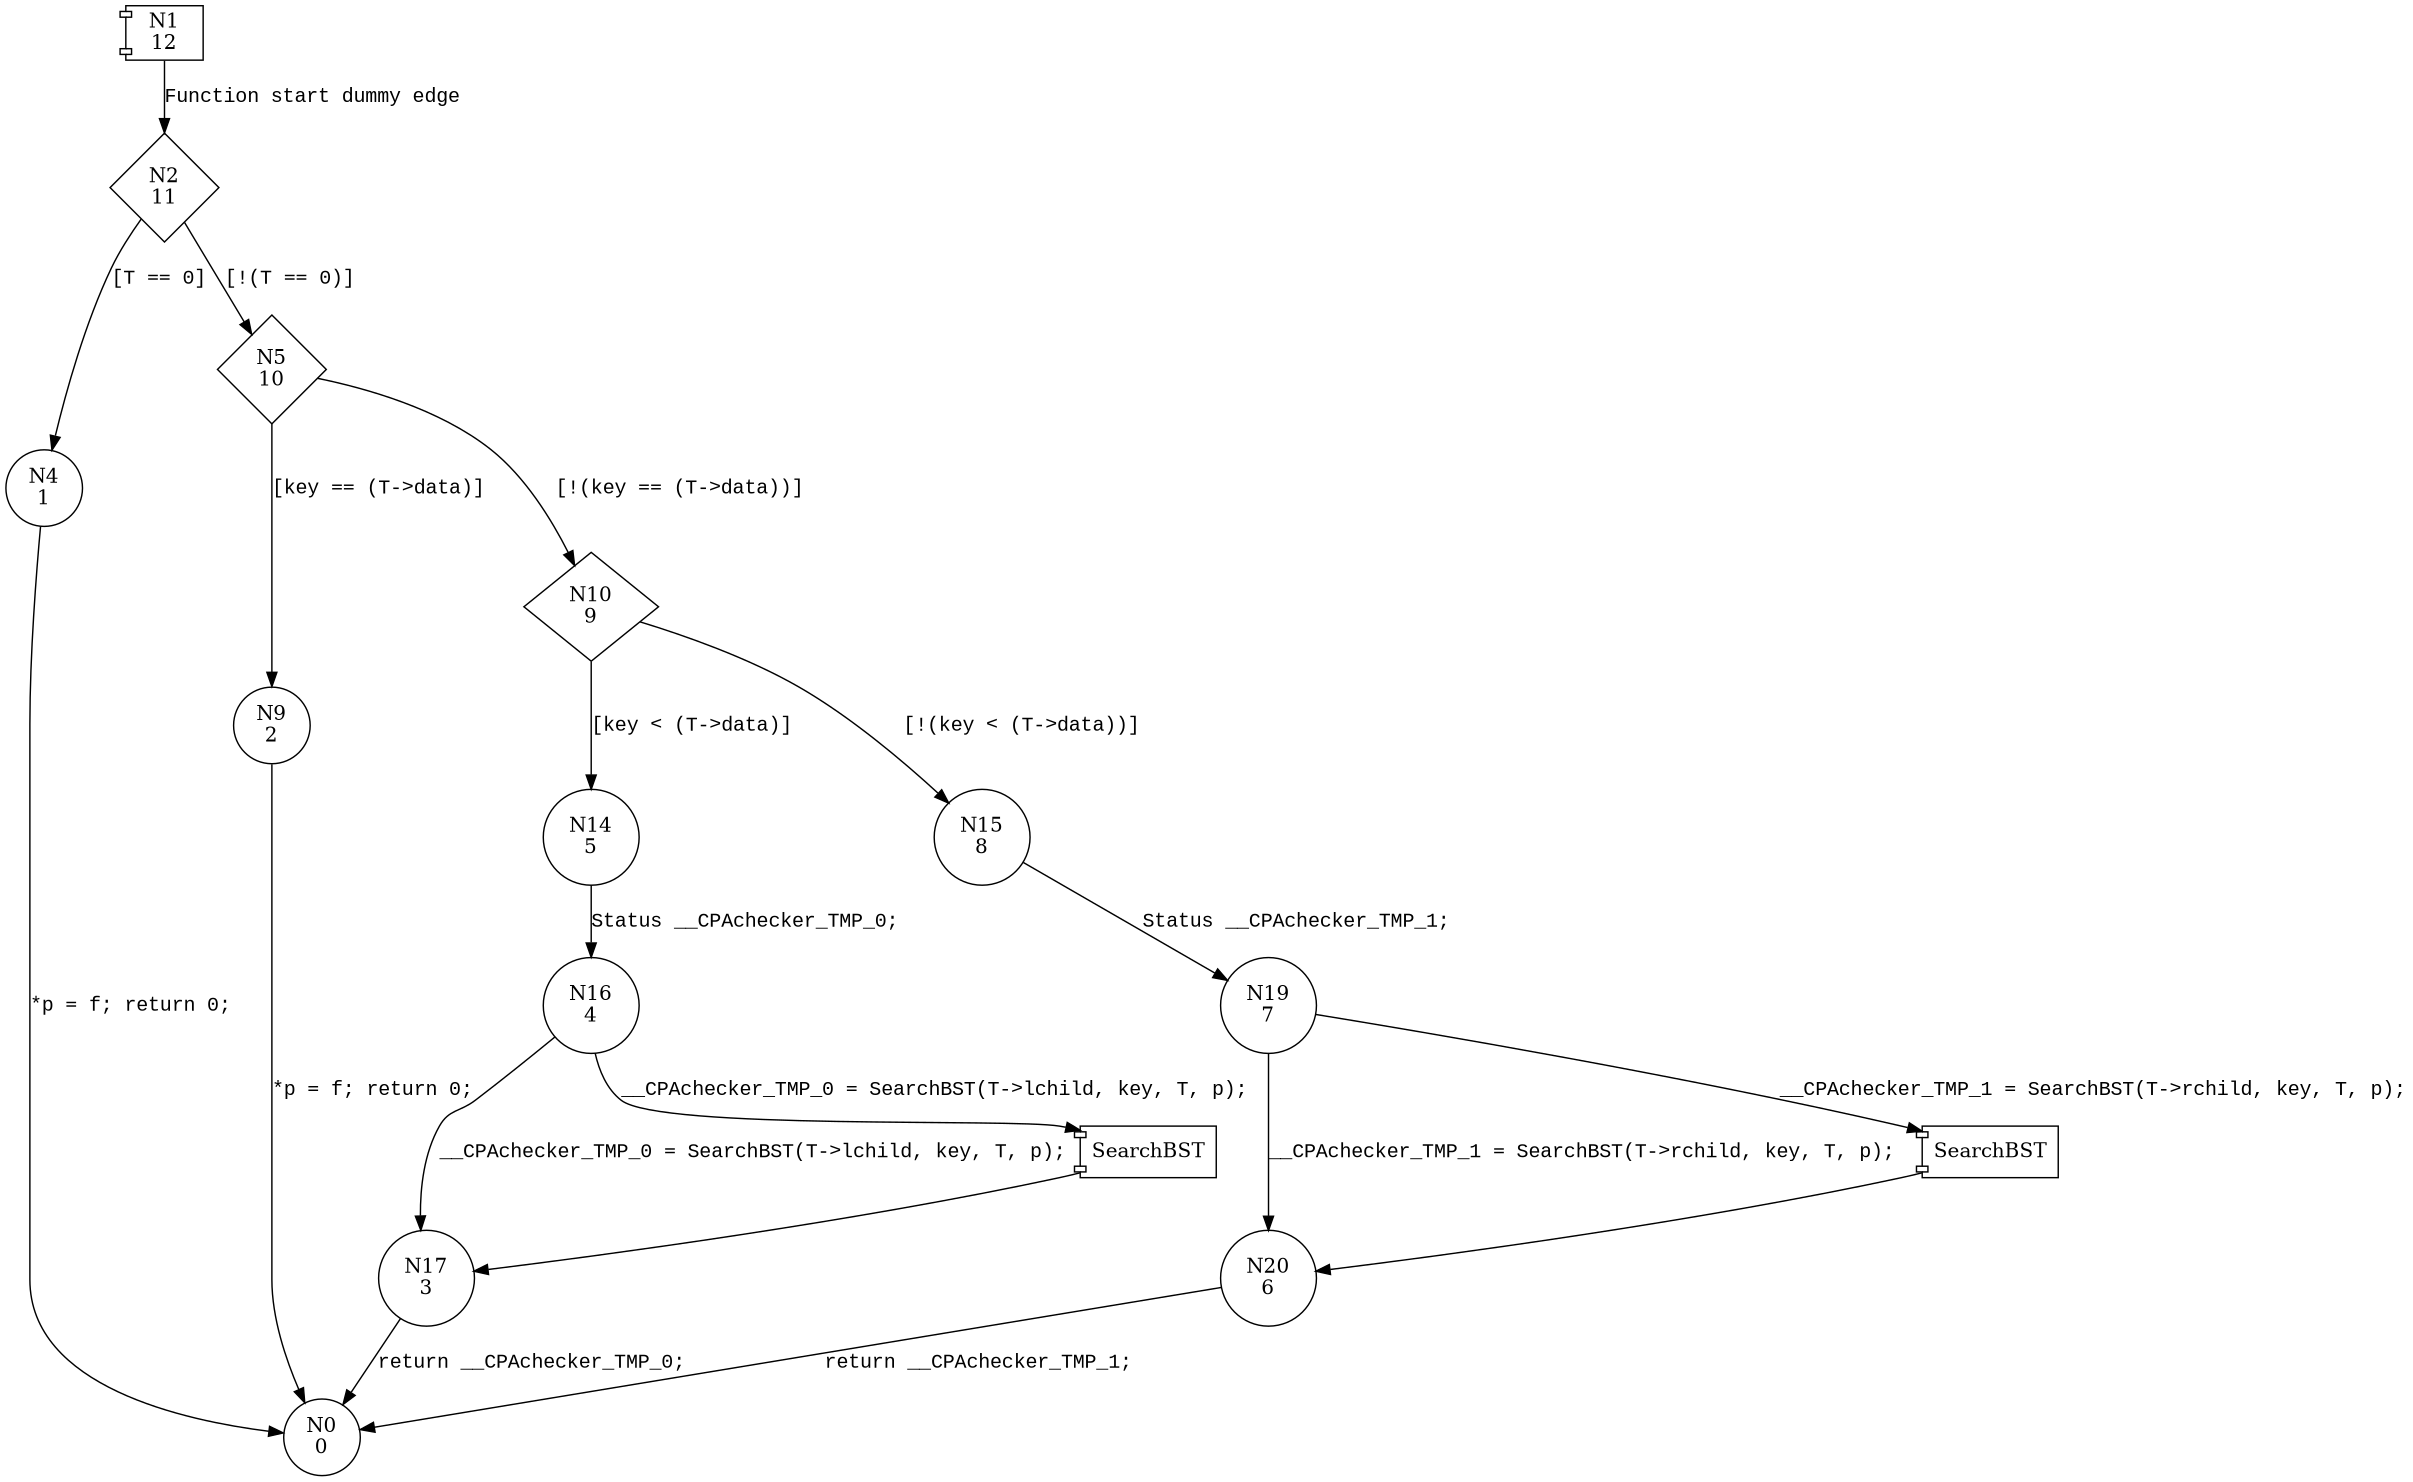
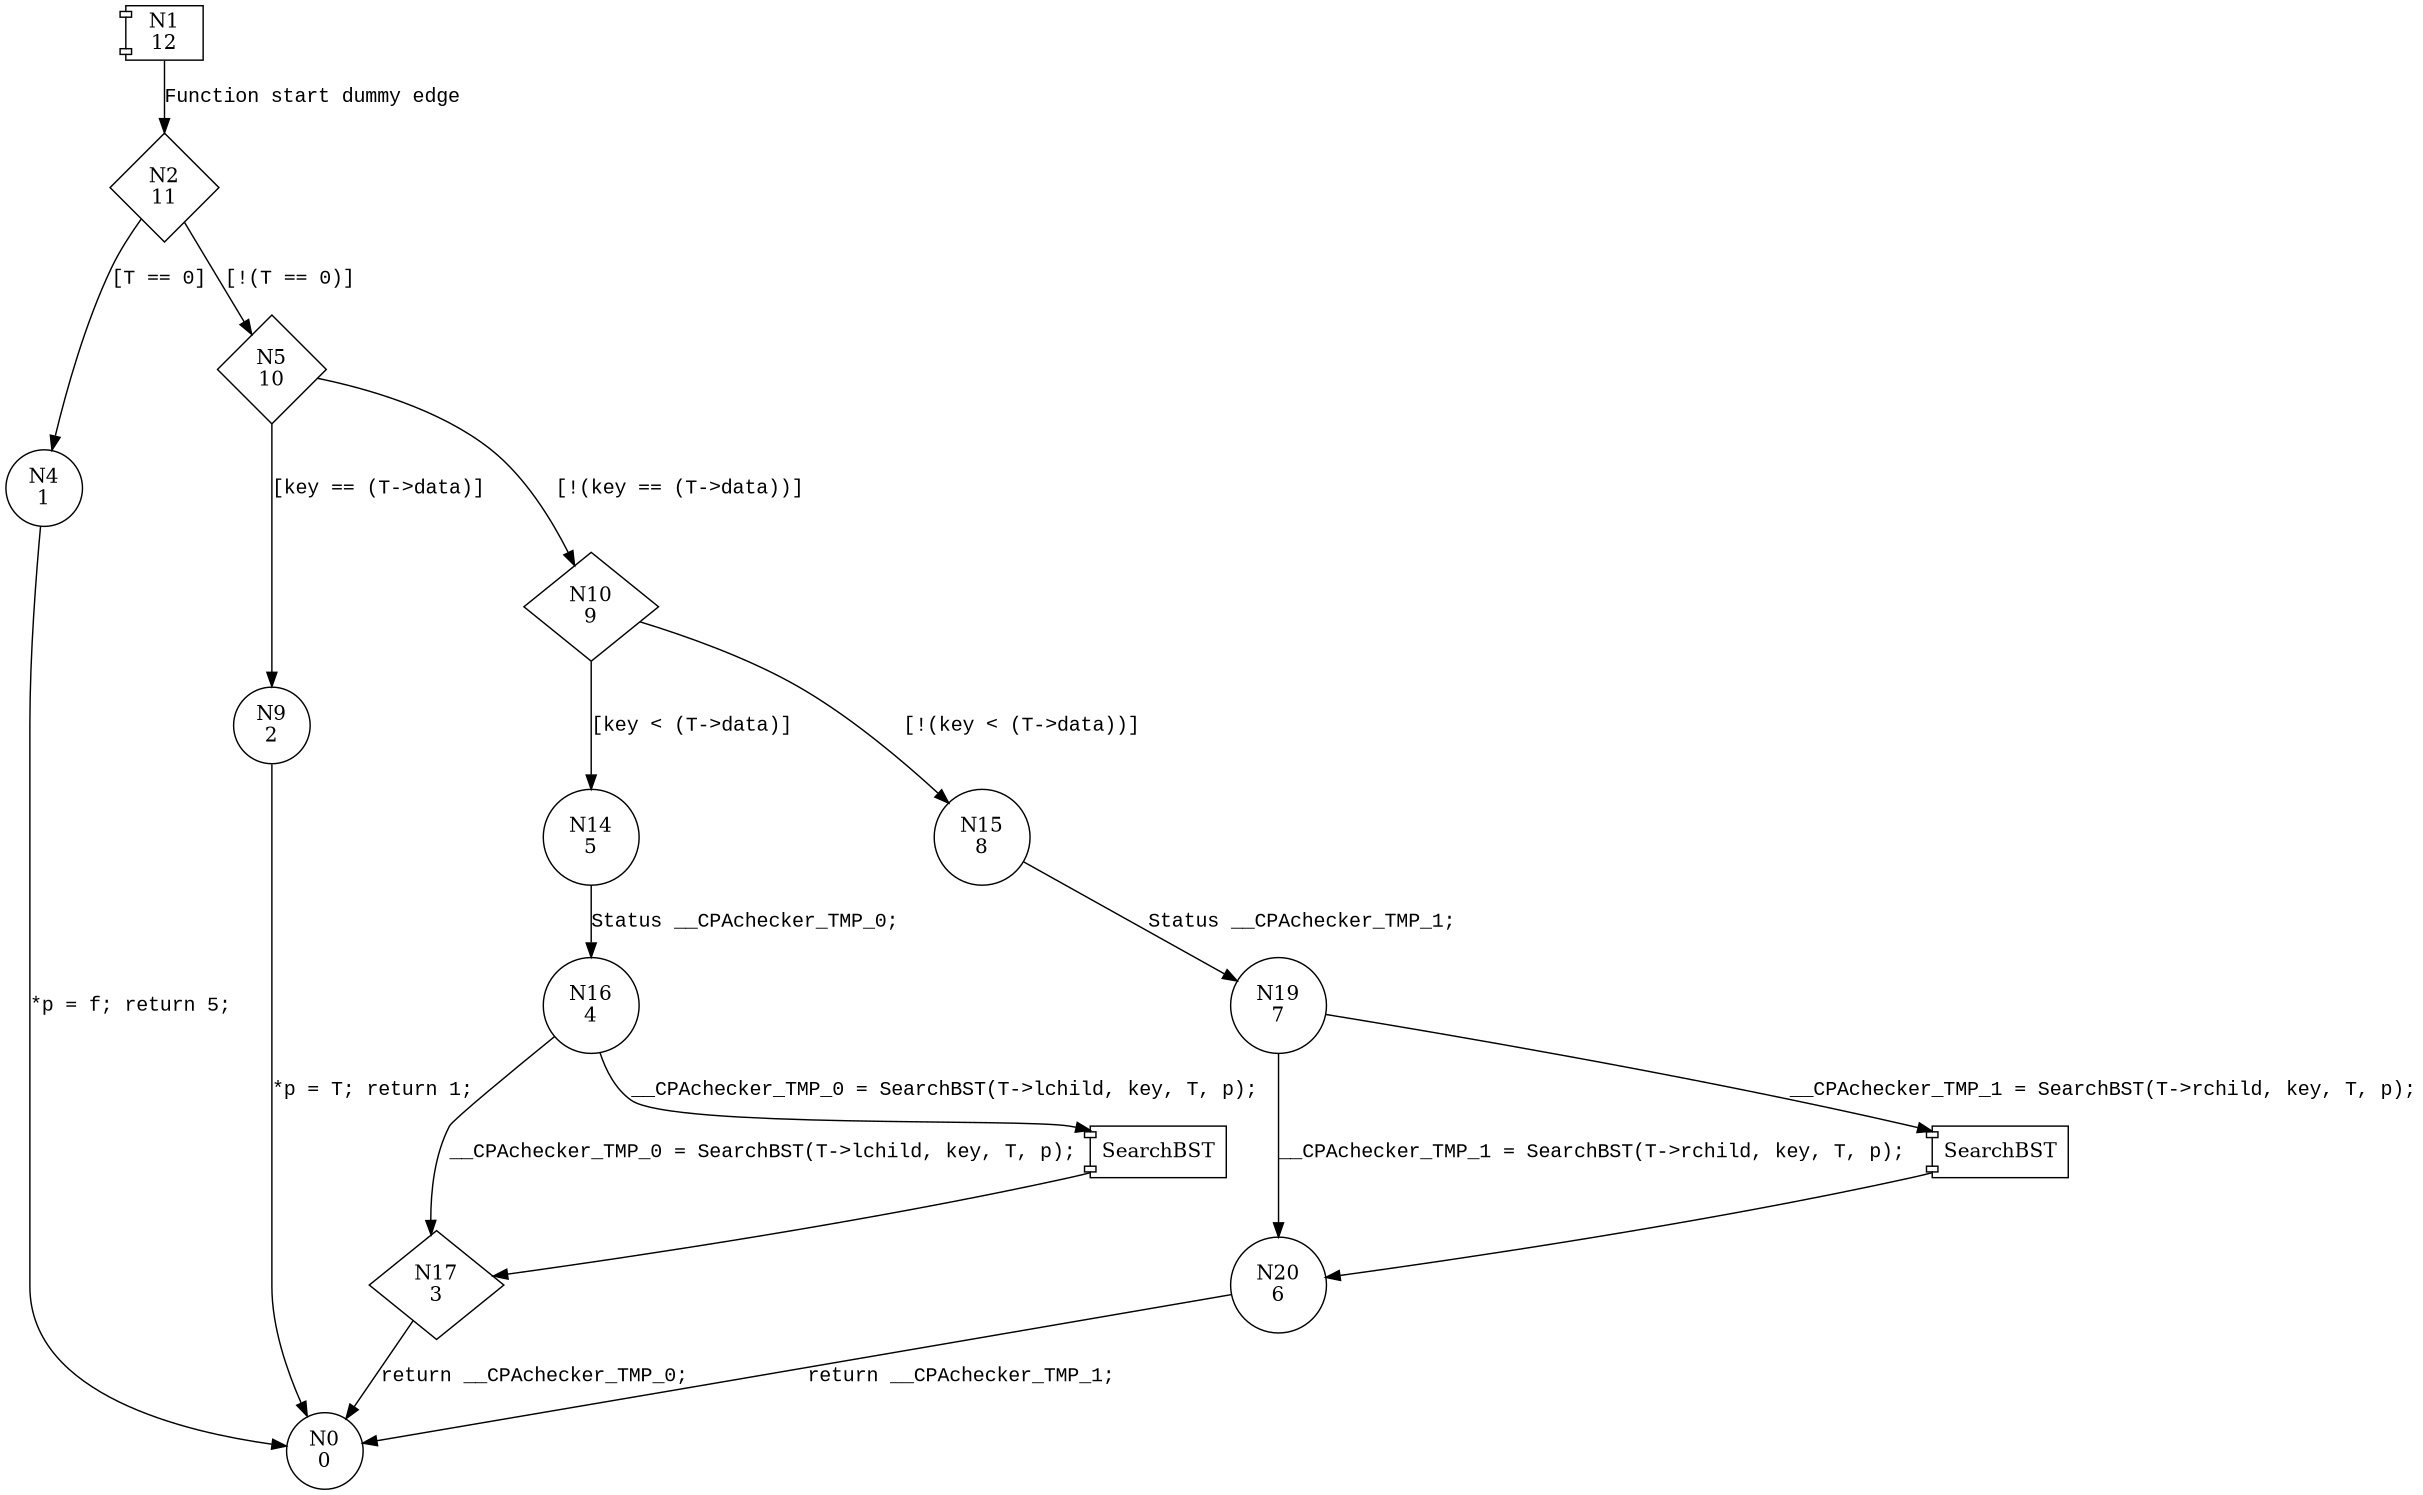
edge "N4 1" -> "N0 0": label "*p = f; return 0;" -> "*p = f; return 5;"
edge "N9 2" -> "N0 0": label "*p = f; return 0;" -> "*p = T; return 1;"
node "N17 3": shape circle -> diamond
